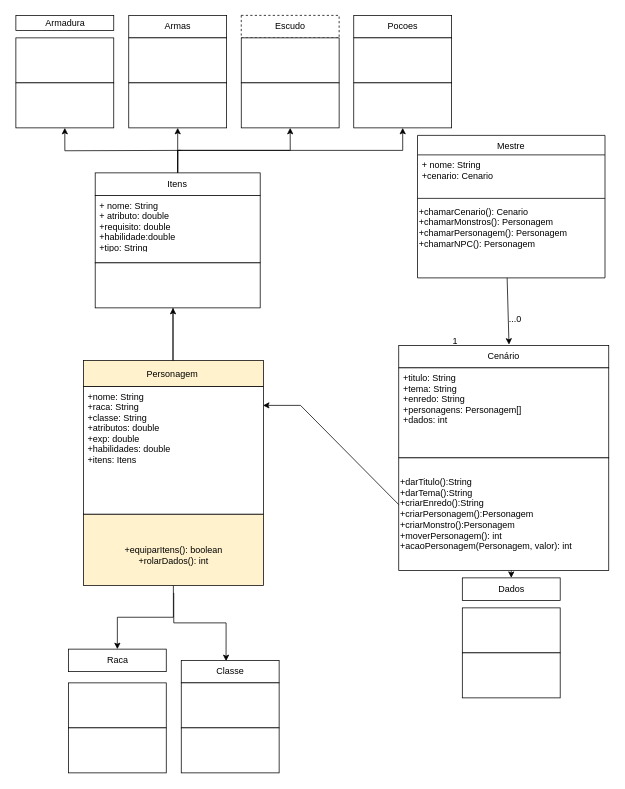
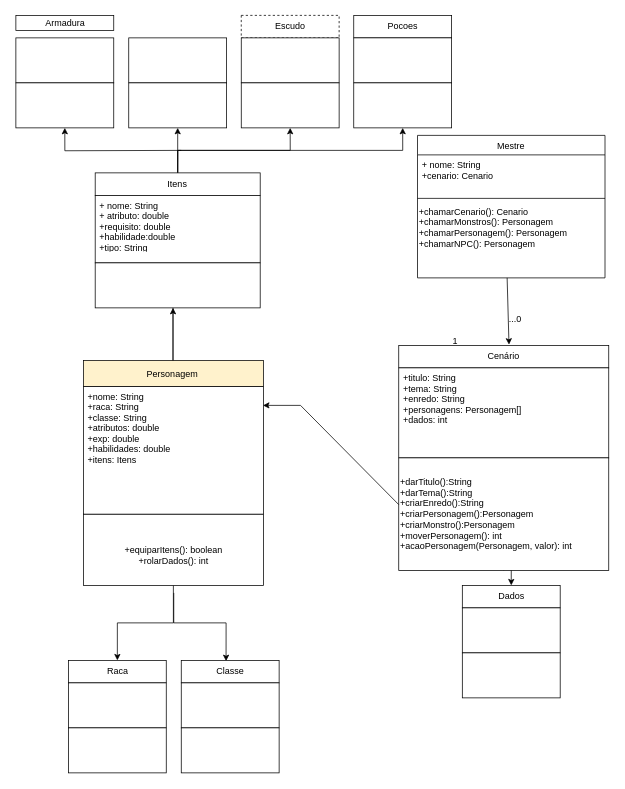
node "Armas": removed
node "+equiparItens(): boolean +rolarDados(): int": fillcolor #fff2cc -> #ffffff
node "Dados": moved (511, 589) -> (511, 597)
node "Raca": moved (117, 660) -> (117, 672)
